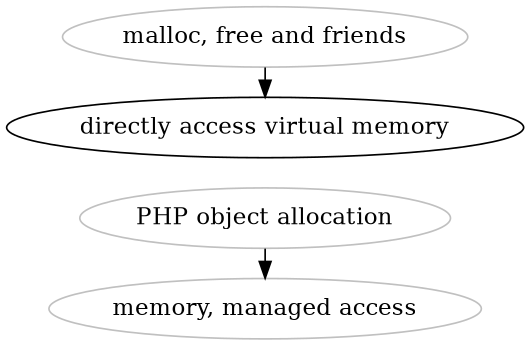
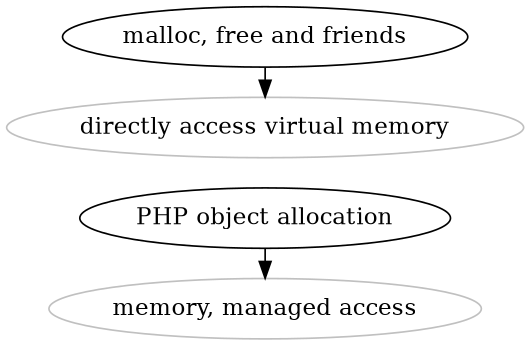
node "malloc, free and friends": color gray -> black
node "directly access virtual memory": color black -> gray
node "PHP object allocation": color gray -> black
